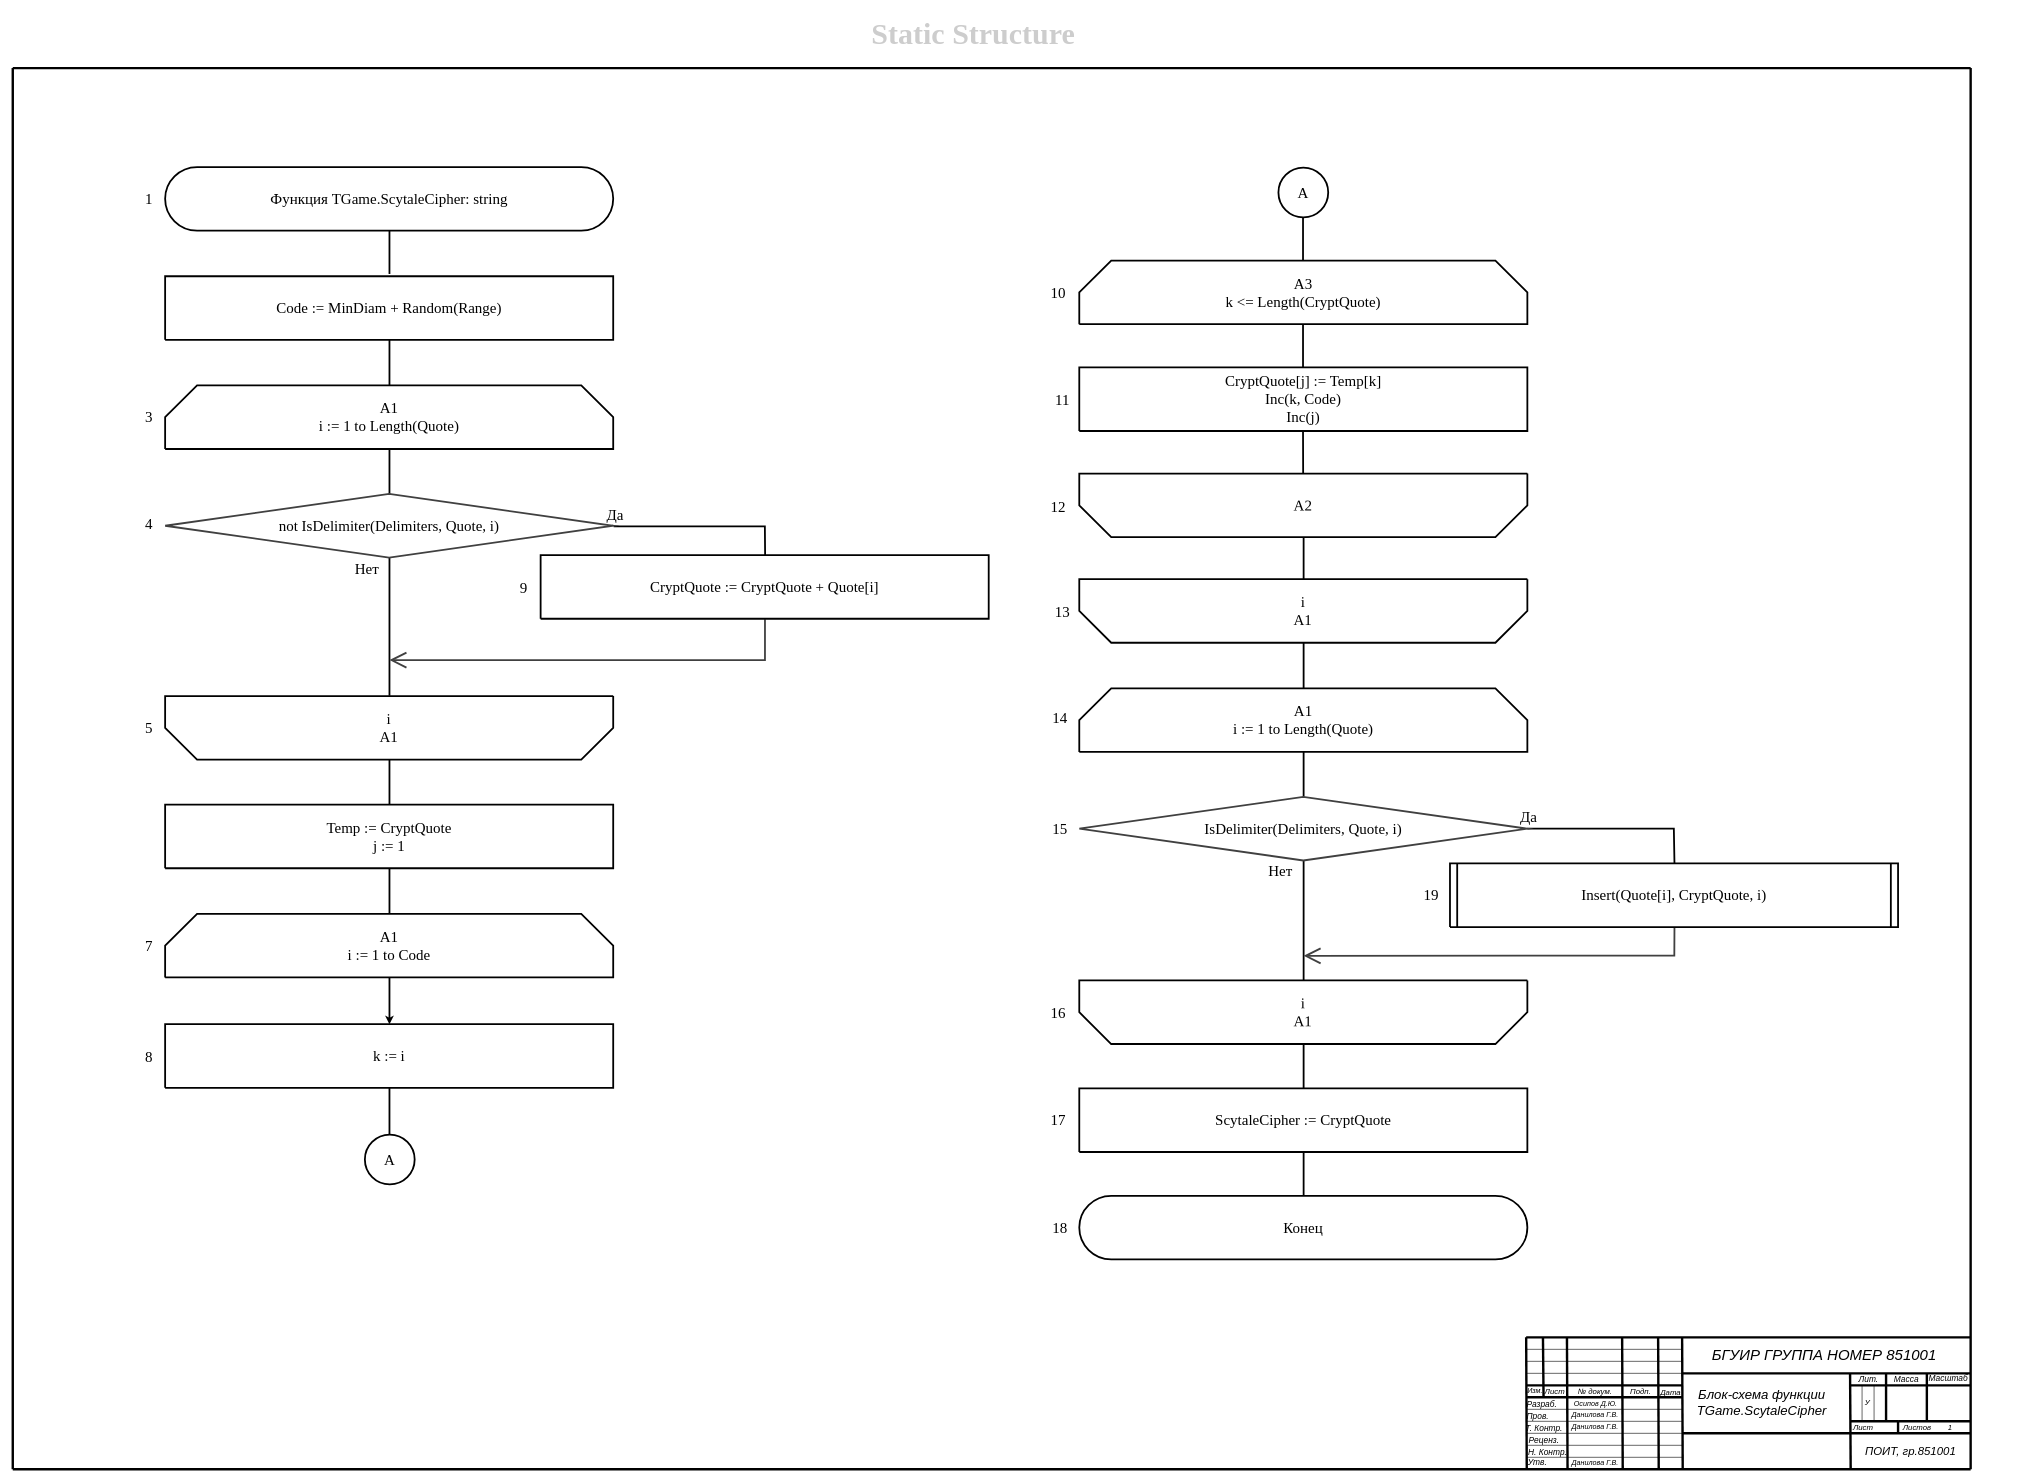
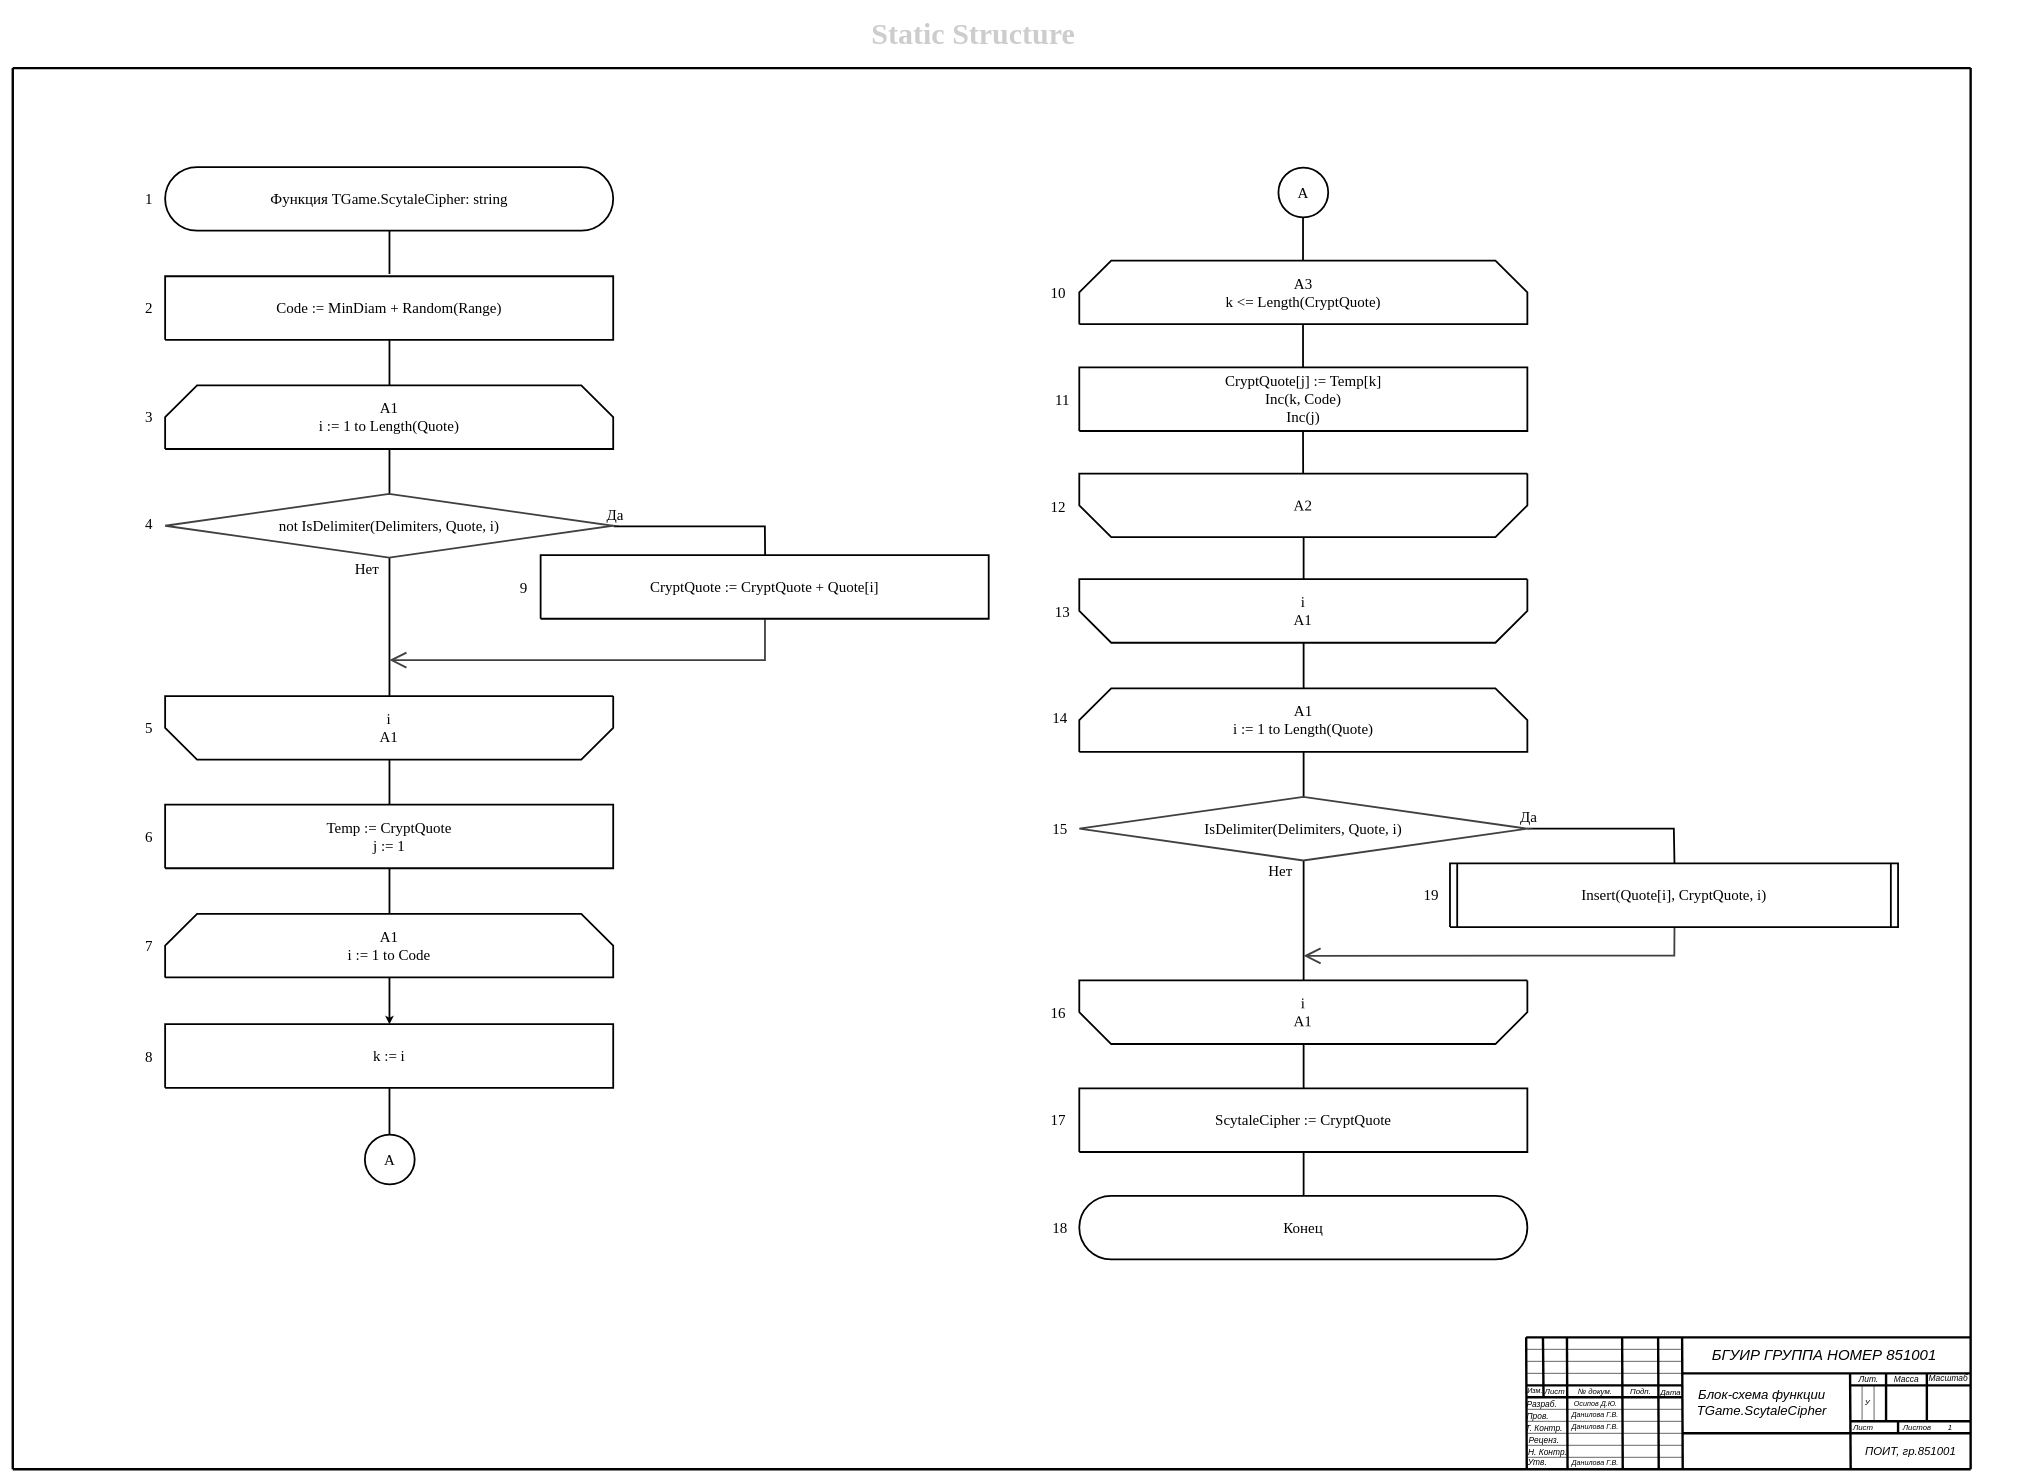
node "2": added
node "6": added
